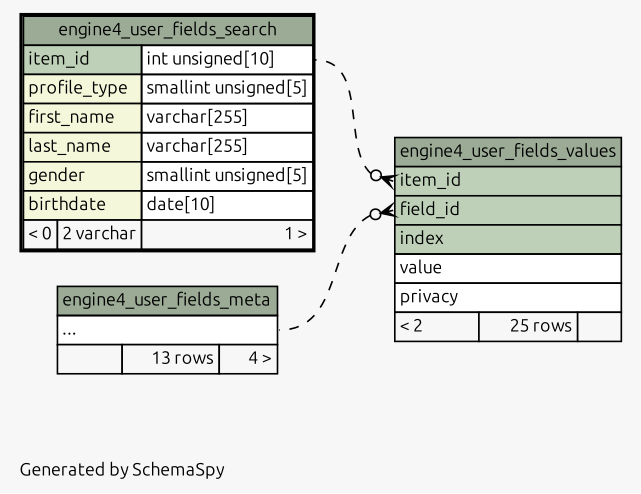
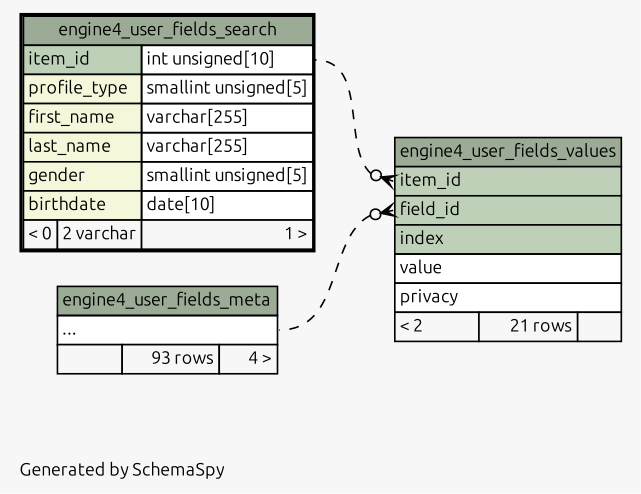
node "engine4_user_fields_values": text "25 rows" -> "21 rows"
node "engine4_user_fields_meta": text "13 rows" -> "93 rows"
